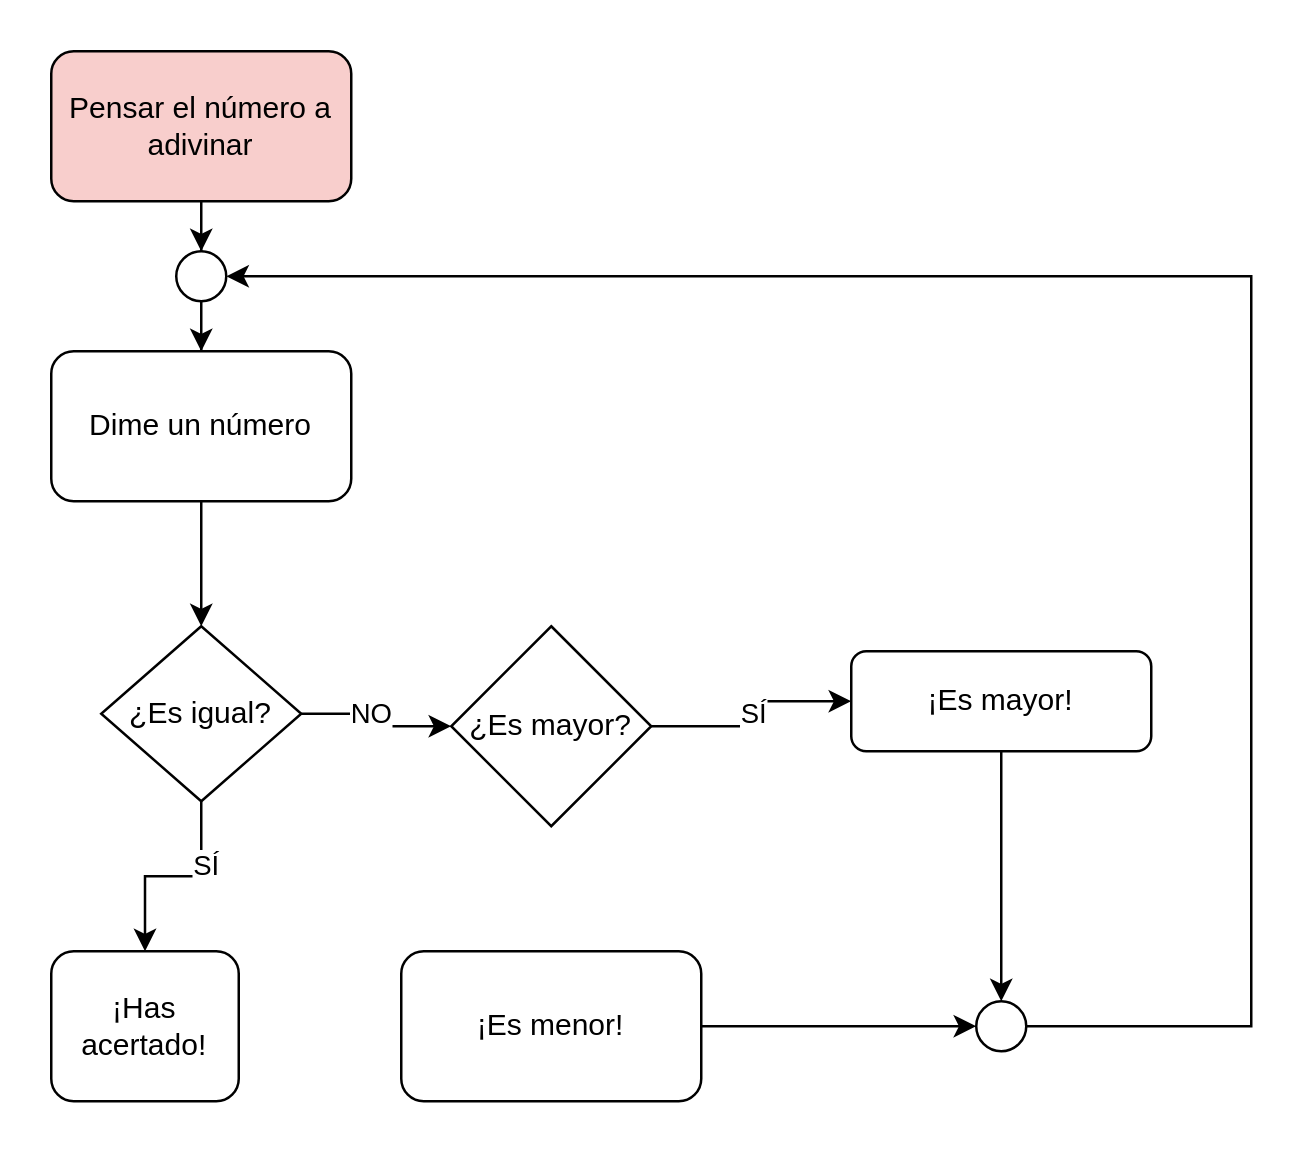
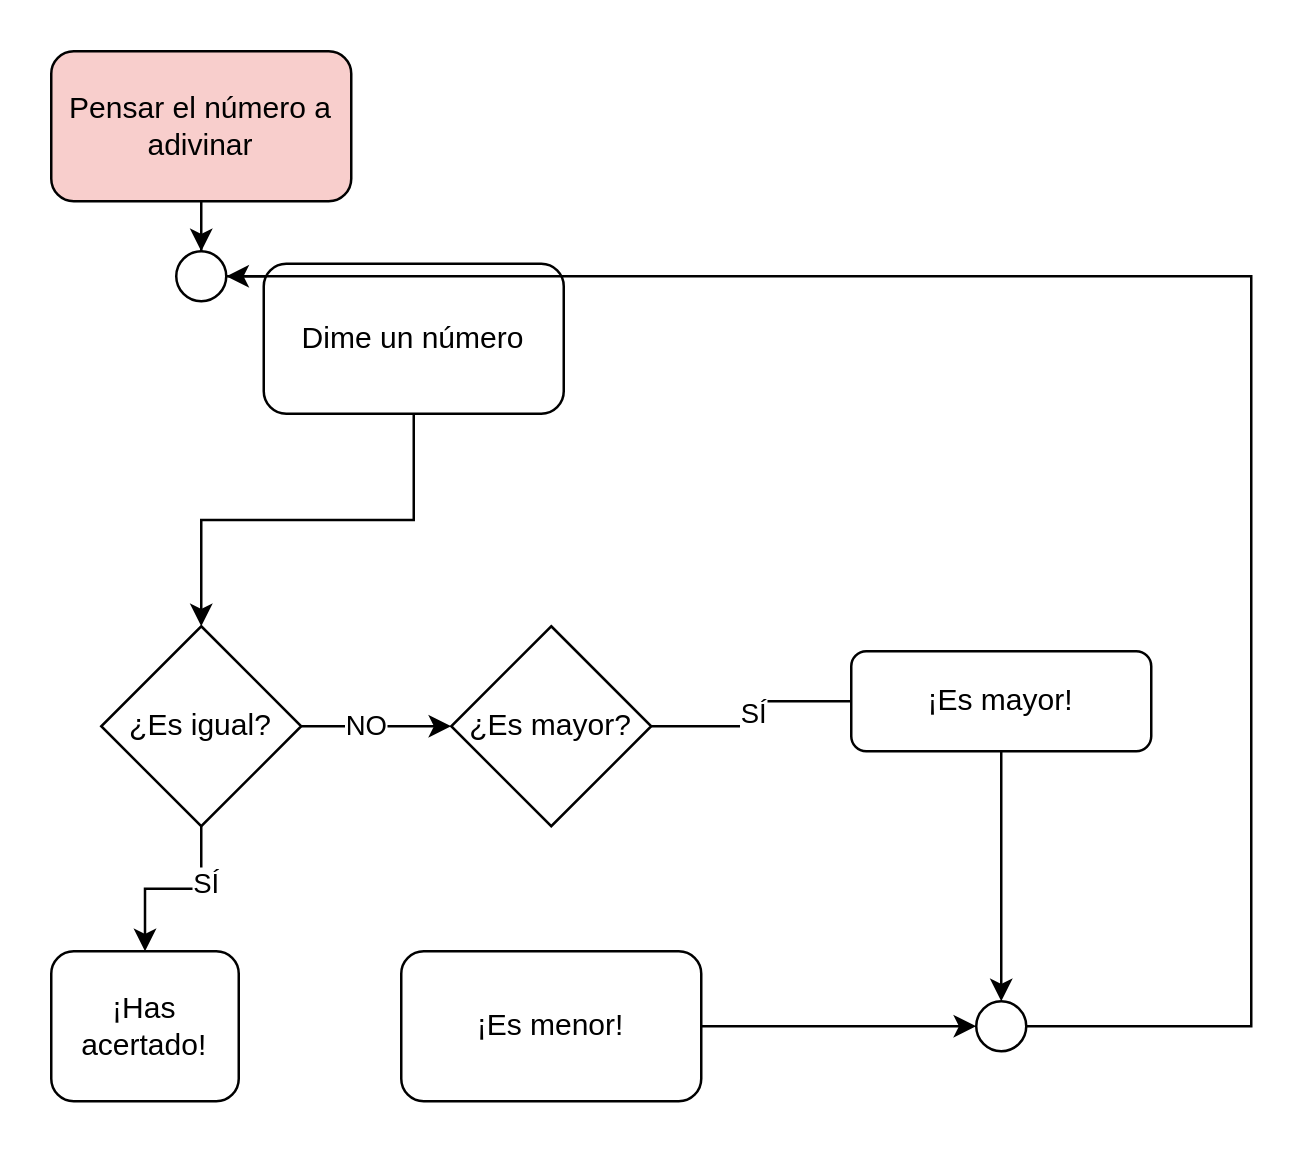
node "Dime un número": moved (201, 426) -> (414, 339)
edge "¿Es mayor?" -> "¡Es mayor!": arrowhead classic -> none
node "¿Es igual?": size 200x175 -> 200x200
